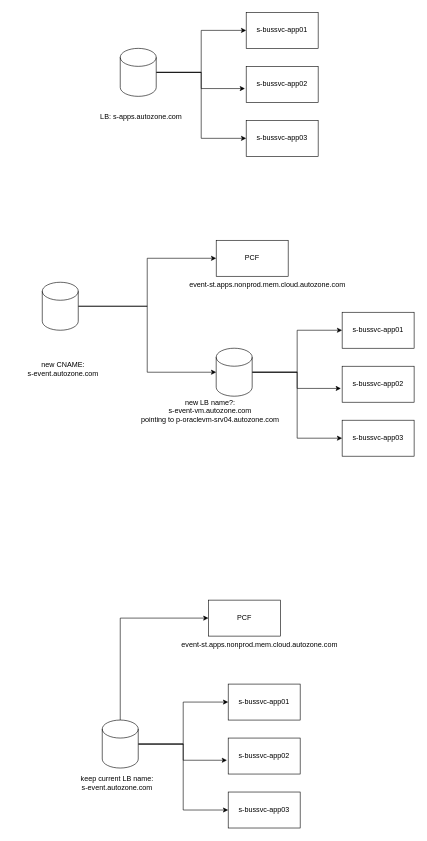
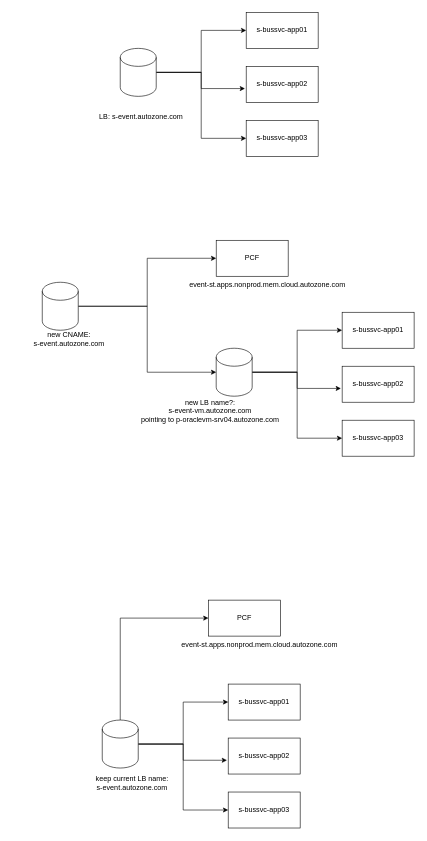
node "LB: s-apps.autozone.com": label "LB: s-apps.autozone.com" -> "LB: s-event.autozone.com"
node "new CNAME: s-event.autozone.com": moved (63, 369) -> (69, 339)
node "keep current LB name: s-event.autozone.com": moved (117, 783) -> (132, 783)
